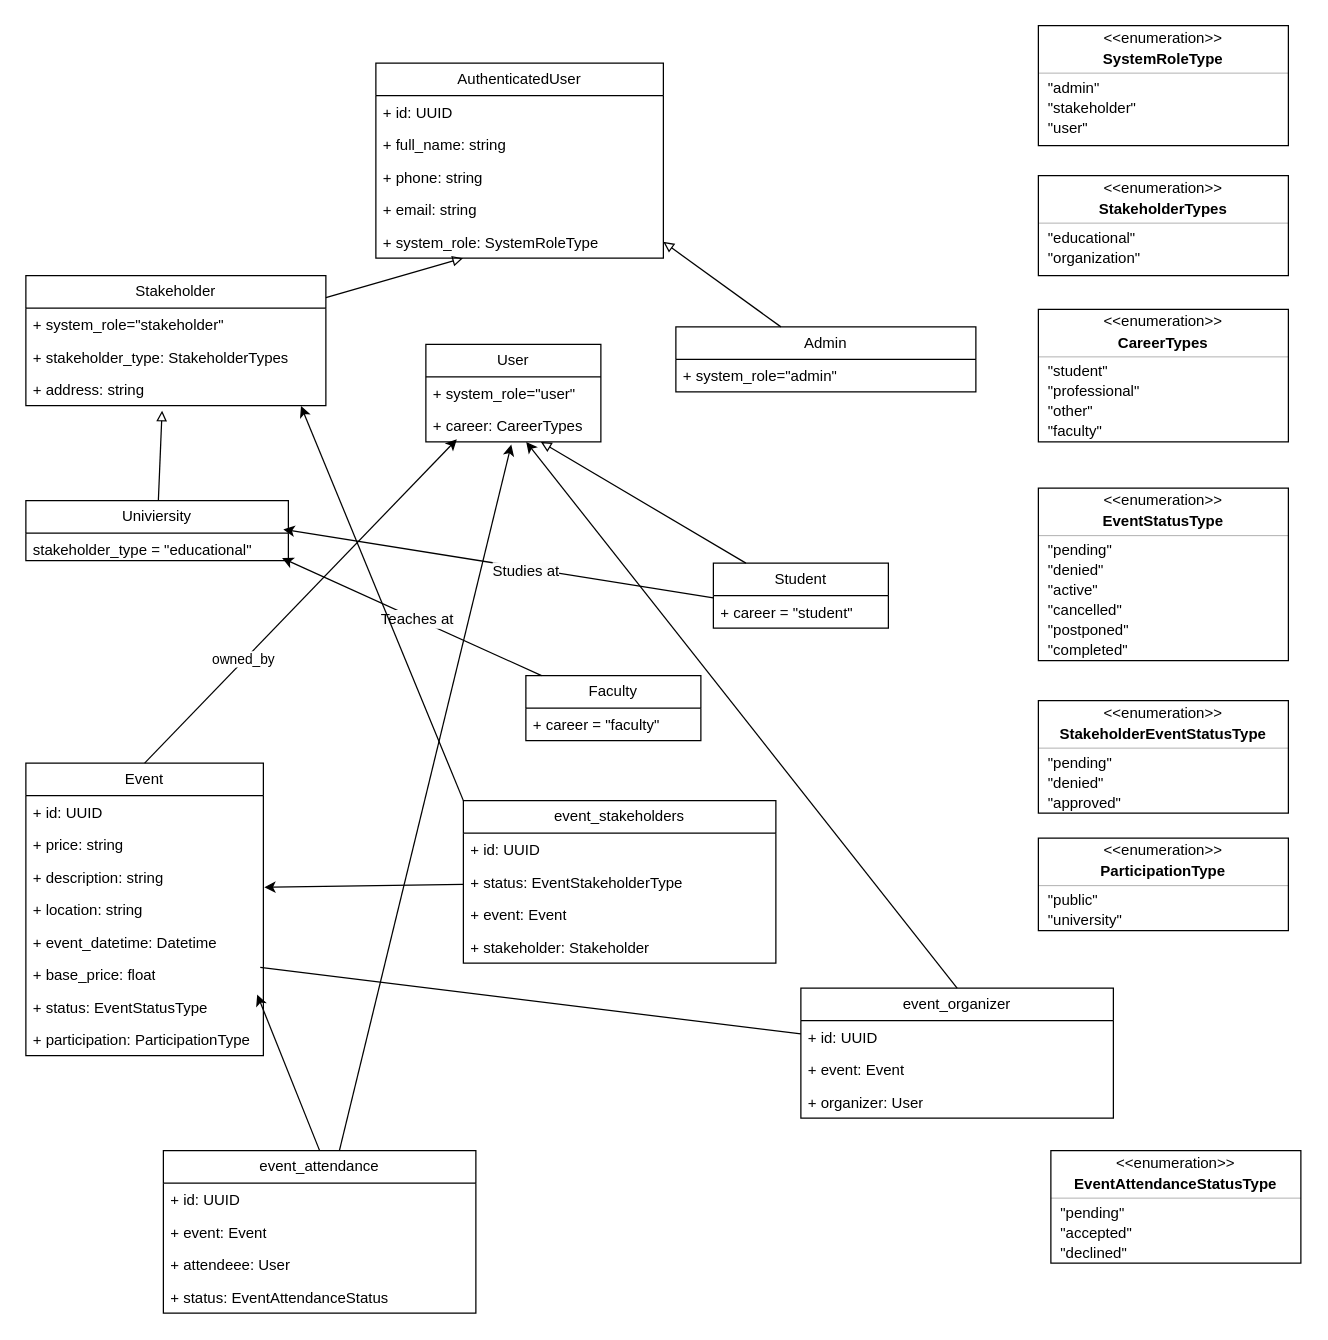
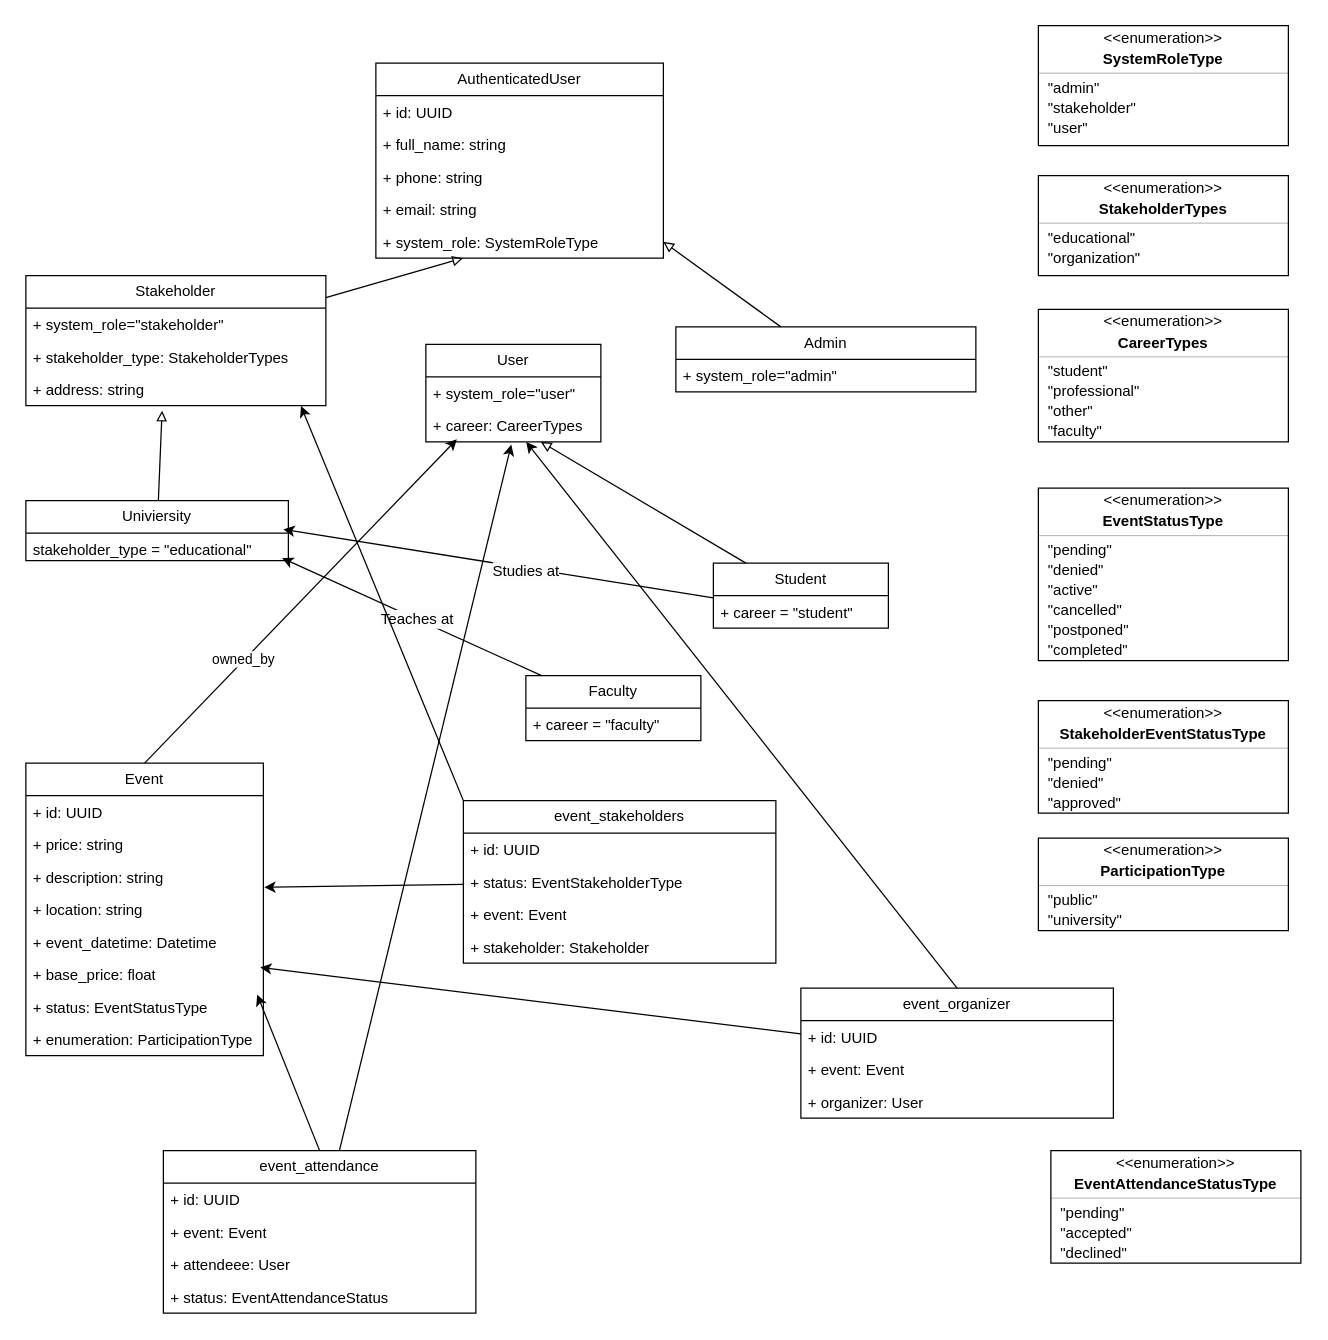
edge "+ base_price: float" -- "event_organizer": arrowhead none -> classic
node "+ participation: ParticipationType": label "+ participation: ParticipationType" -> "+ enumeration: ParticipationType"
